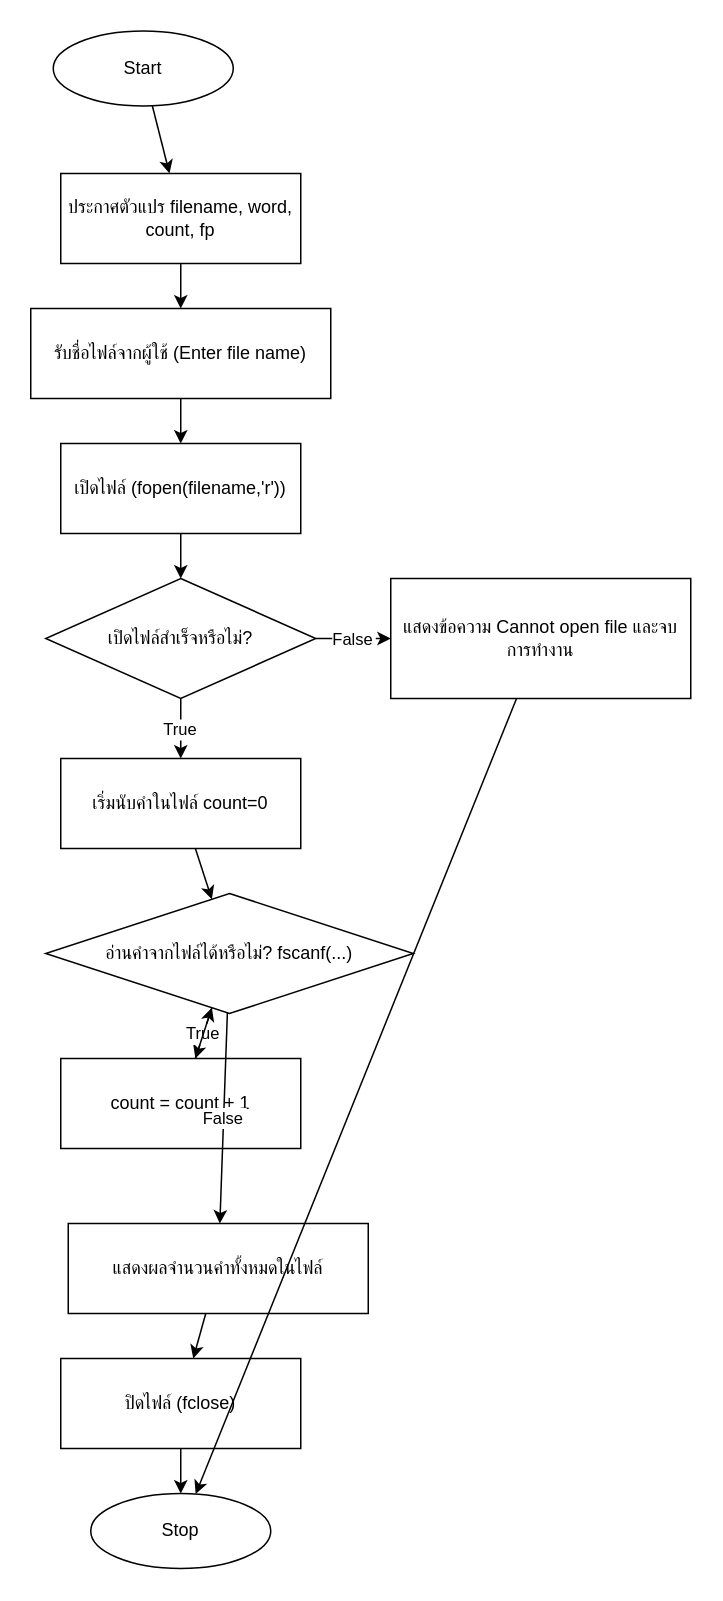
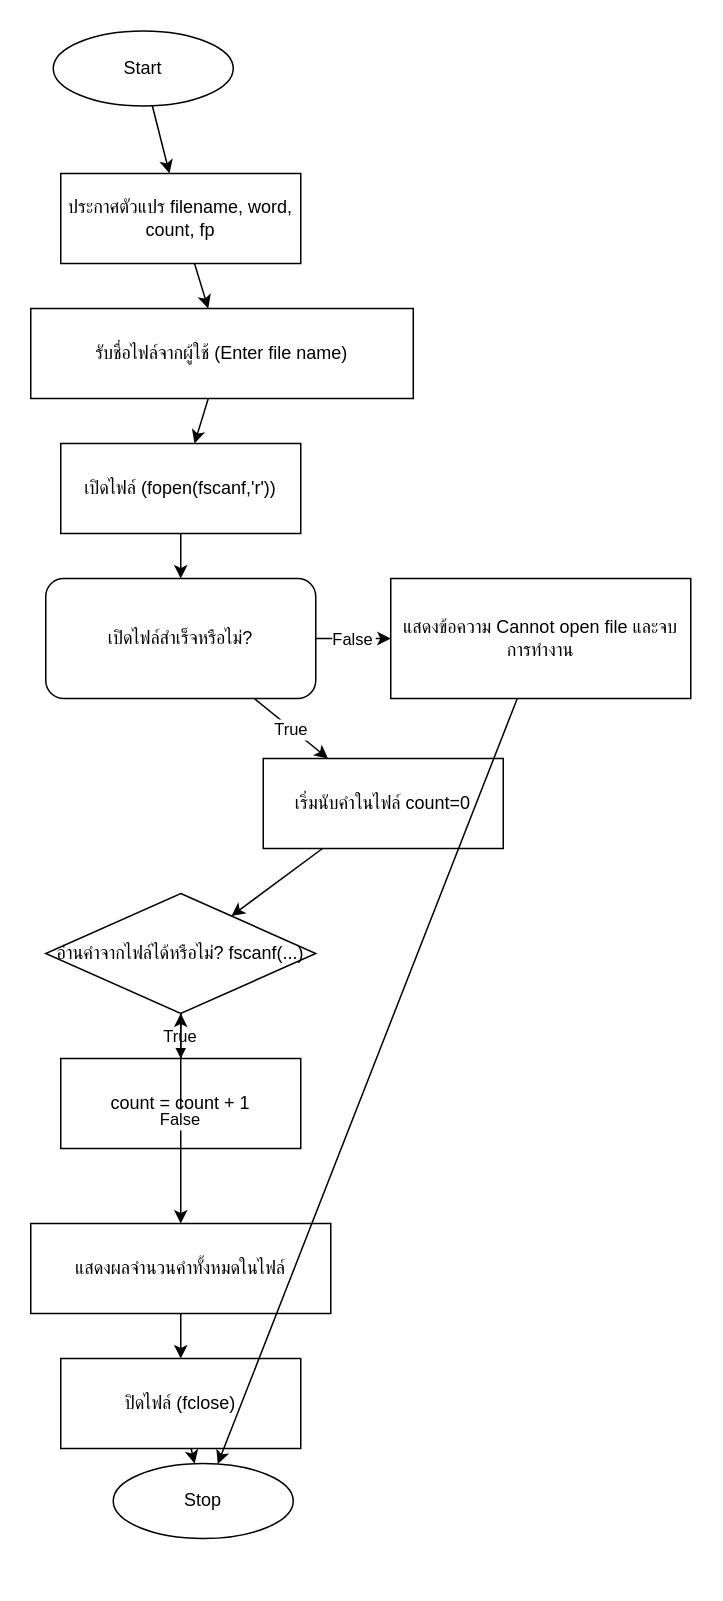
node "รับชื่อไฟล์จากผู้ใช้ (Enter file name)": size 300x90 -> 383x90
node "เปิดไฟล์ (fopen(filename,'r'))": label "เปิดไฟล์ (fopen(filename,'r'))" -> "เปิดไฟล์ (fopen(fscanf,'r'))"
node "เปิดไฟล์สำเร็จหรือไม่?": shape diamond -> rounded rectangle
node "เริ่มนับคำในไฟล์ count=0": moved (181, 803) -> (383, 803)
node "อ่านคำจากไฟล์ได้หรือไม่? fscanf(...)": size 368x120 -> 270x120
node "แสดงผลจำนวนคำทั้งหมดในไฟล์": moved (218, 1268) -> (181, 1268)
node "Stop": moved (181, 1531) -> (203, 1501)
